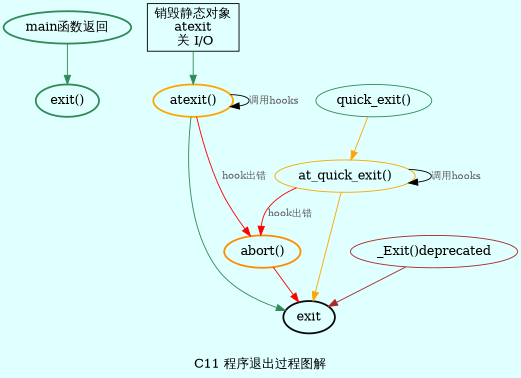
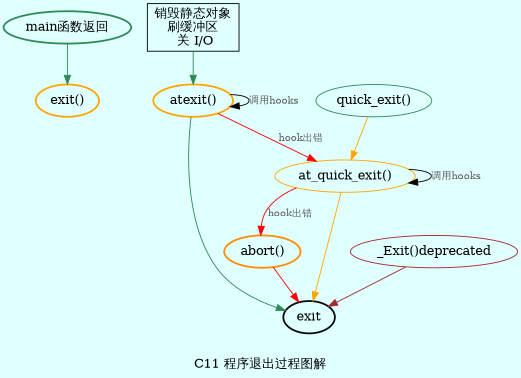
node "销毁静态对象 atexit 关 I/O": label "销毁静态对象 atexit 关 I/O" -> "销毁静态对象 刷缓冲区 关 I/O"
node "exit()": color seagreen -> orange
edge "atexit()" -> "abort()": now "atexit()" -> "at_quick_exit()"
